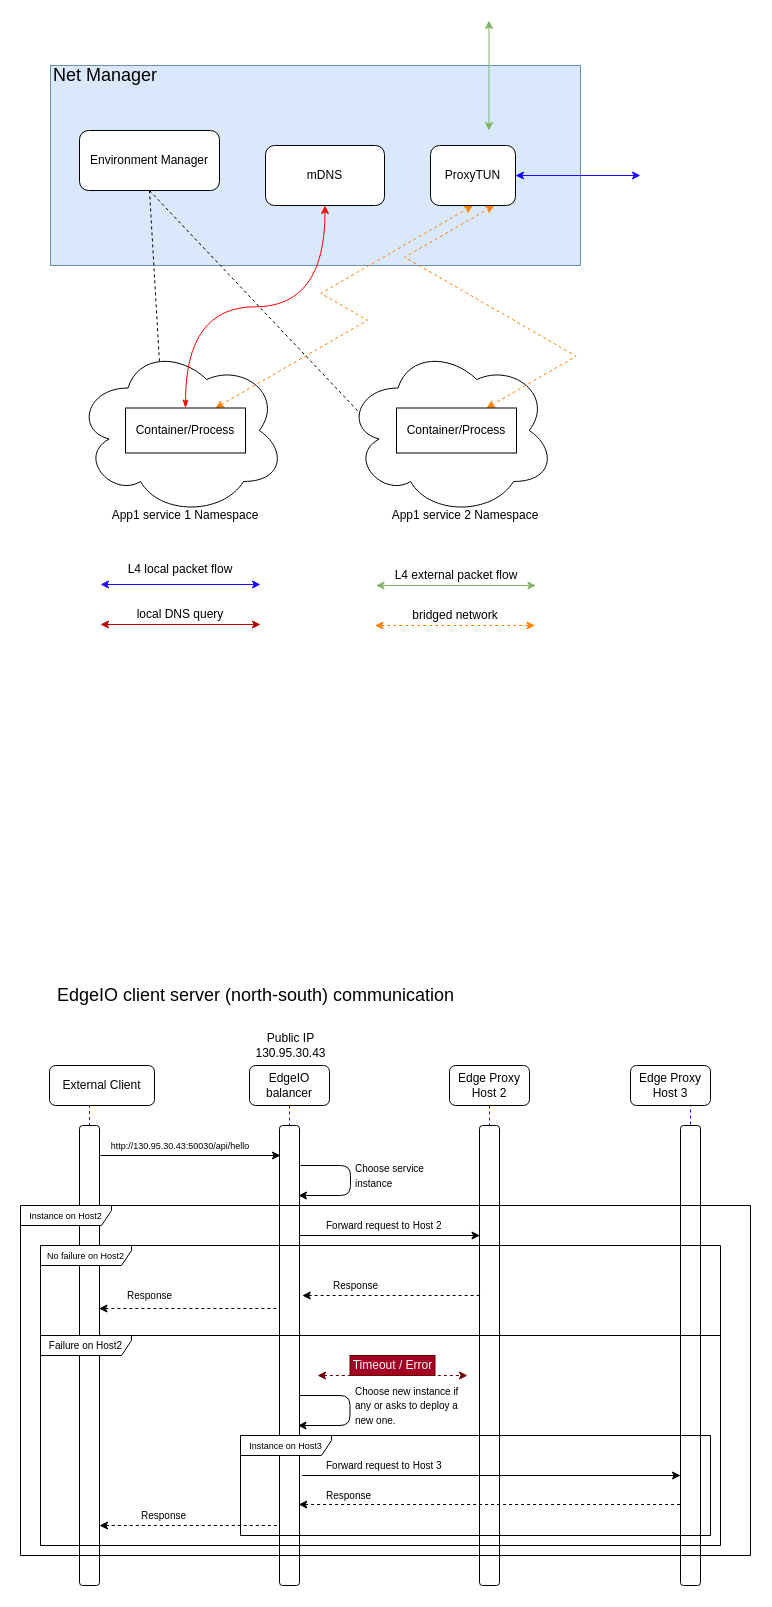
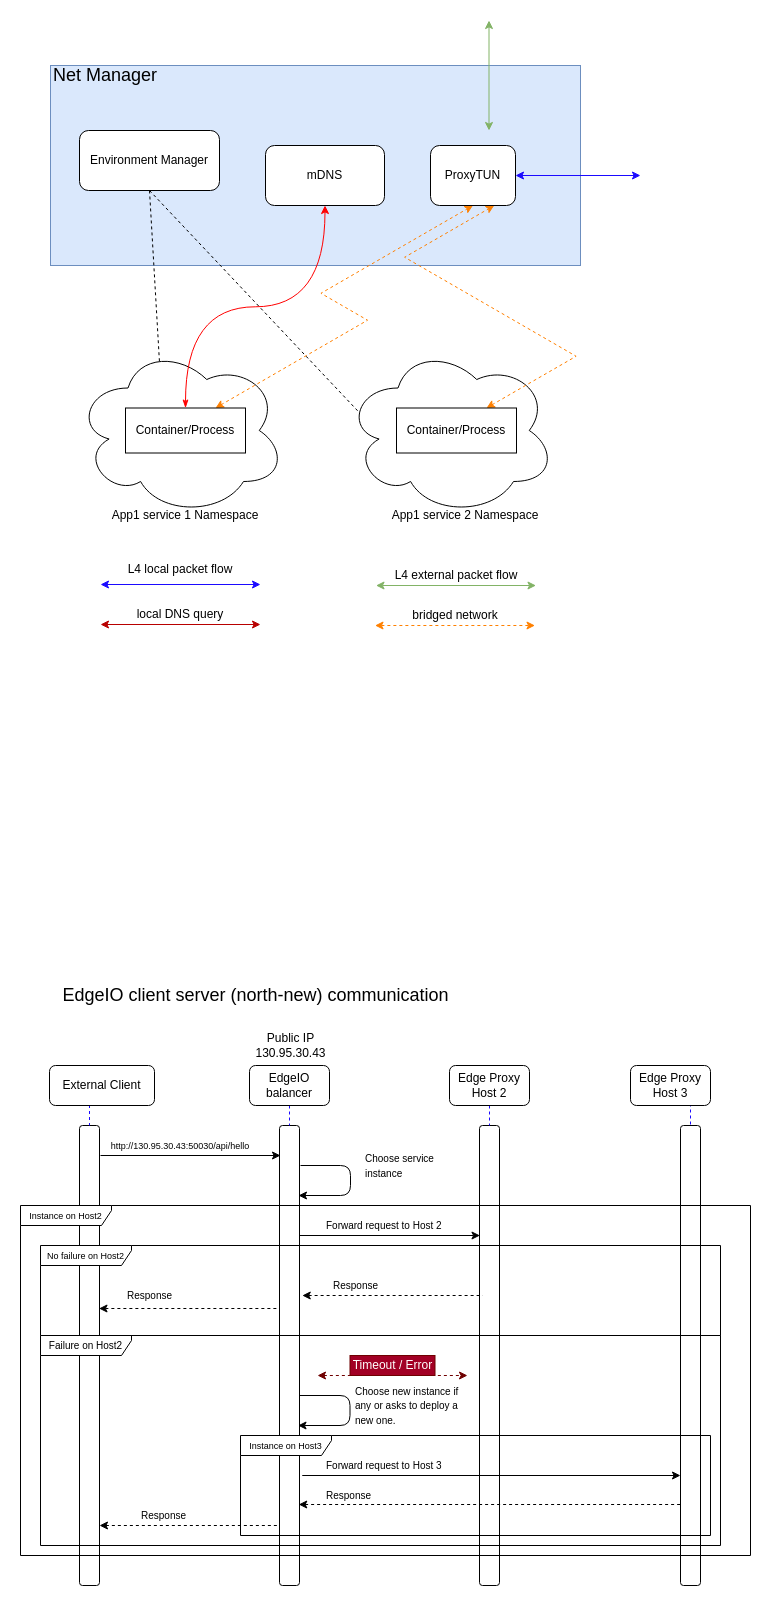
node "EdgeIO client server (north-south) communication": label "EdgeIO client server (north-south) communication" -> "EdgeIO client server (north-new) communication"
node "Choose service instance": moved (403, 1176) -> (413, 1166)
